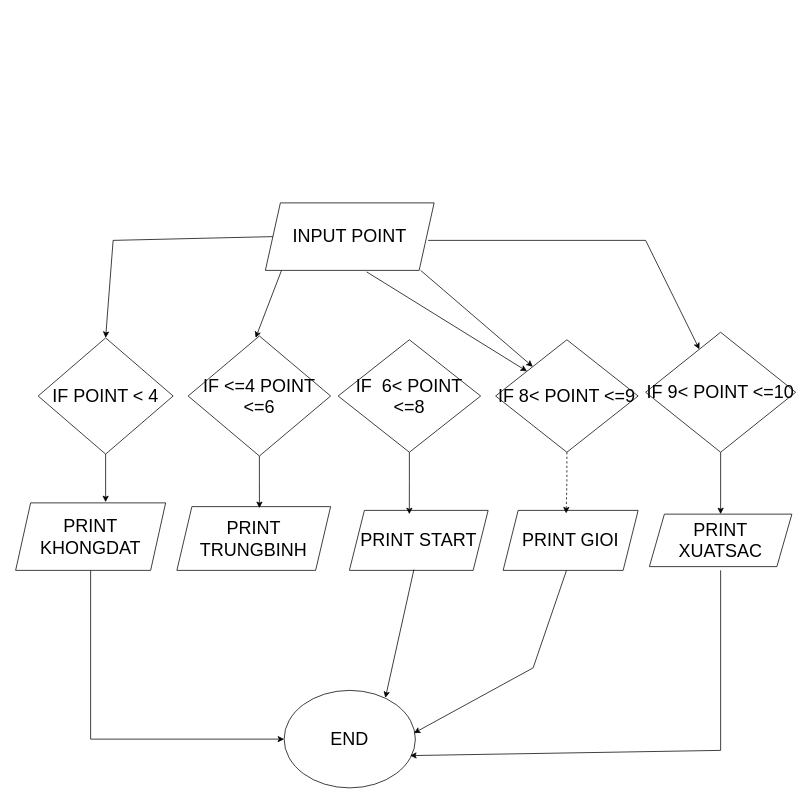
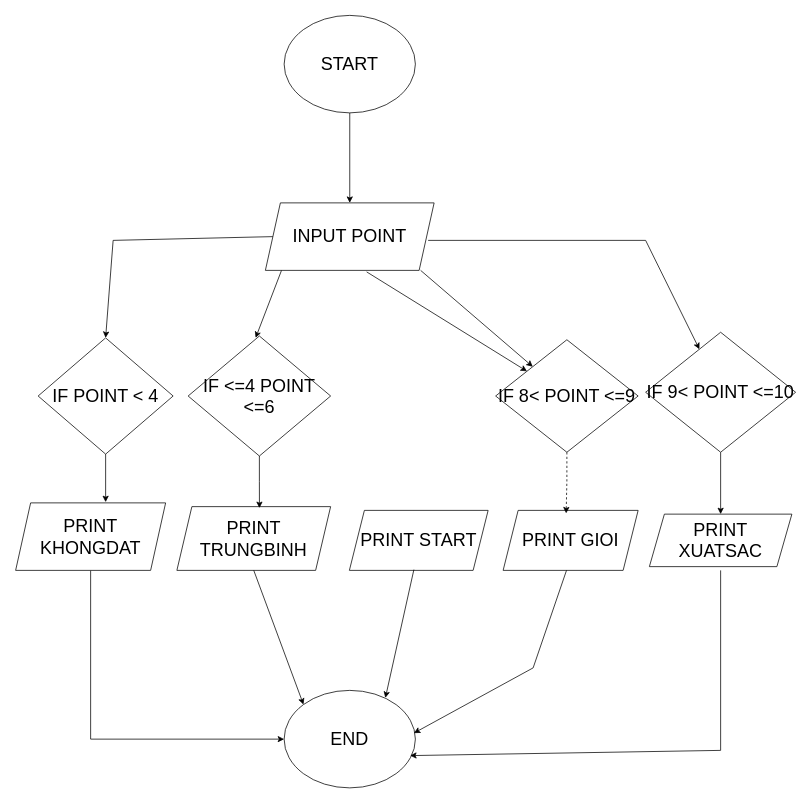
node "START": added
edge "START" -> "INPUT POINT": added
node "IF 6< POINT <=8": removed
edge "IF 6< POINT <=8" -> "PRINT START": removed
edge "PRINT TRUNGBINH" -> "END": added
